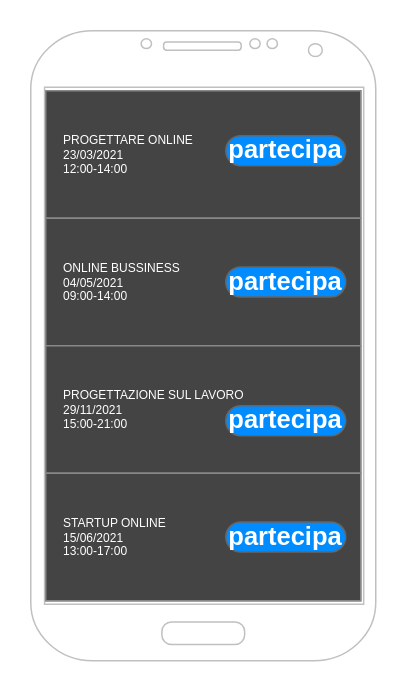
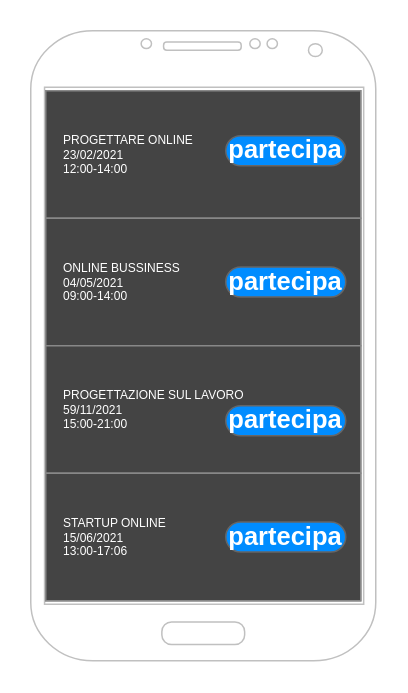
node "PROGETTARE ONLINE 23/03/2021 12:00-14:00": label "PROGETTARE ONLINE 23/03/2021 12:00-14:00" -> "PROGETTARE ONLINE 23/02/2021 12:00-14:00"
node "PROGETTAZIONE SUL LAVORO 29/11/2021 15:00-21:00": label "PROGETTAZIONE SUL LAVORO 29/11/2021 15:00-21:00" -> "PROGETTAZIONE SUL LAVORO 59/11/2021 15:00-21:00"
node "STARTUP ONLINE 15/06/2021 13:00-17:00": label "STARTUP ONLINE 15/06/2021 13:00-17:00" -> "STARTUP ONLINE 15/06/2021 13:00-17:06"
